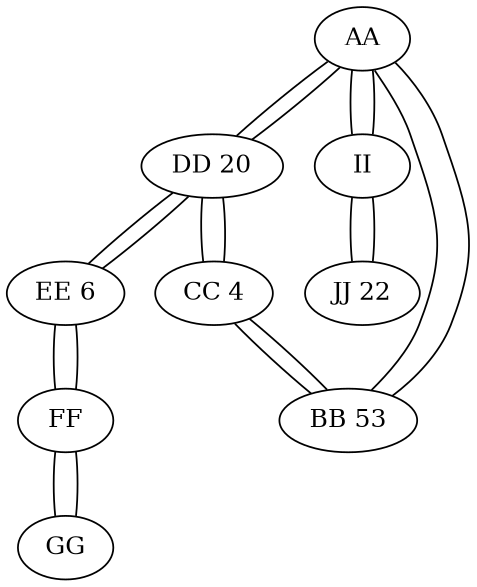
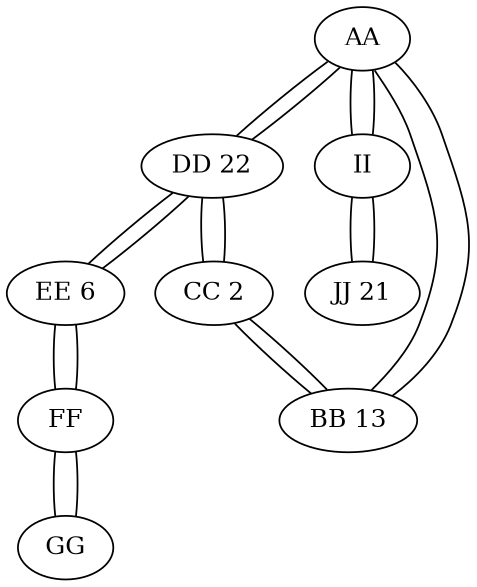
node "DD 20": label "DD 20" -> "DD 22"
node "CC 4": label "CC 4" -> "CC 2"
node "JJ 22": label "JJ 22" -> "JJ 21"
node "BB 53": label "BB 53" -> "BB 13"
